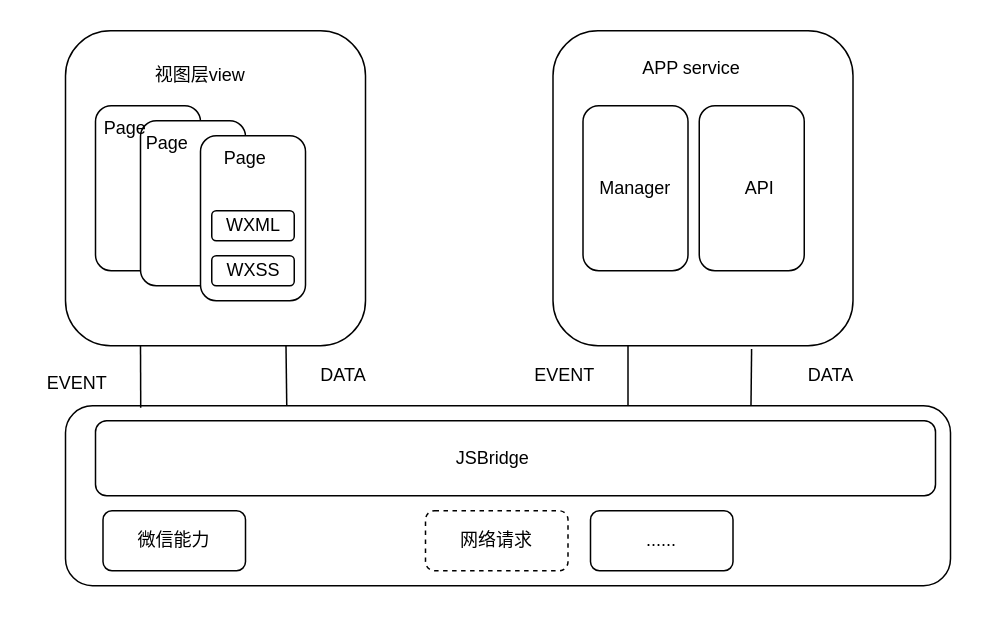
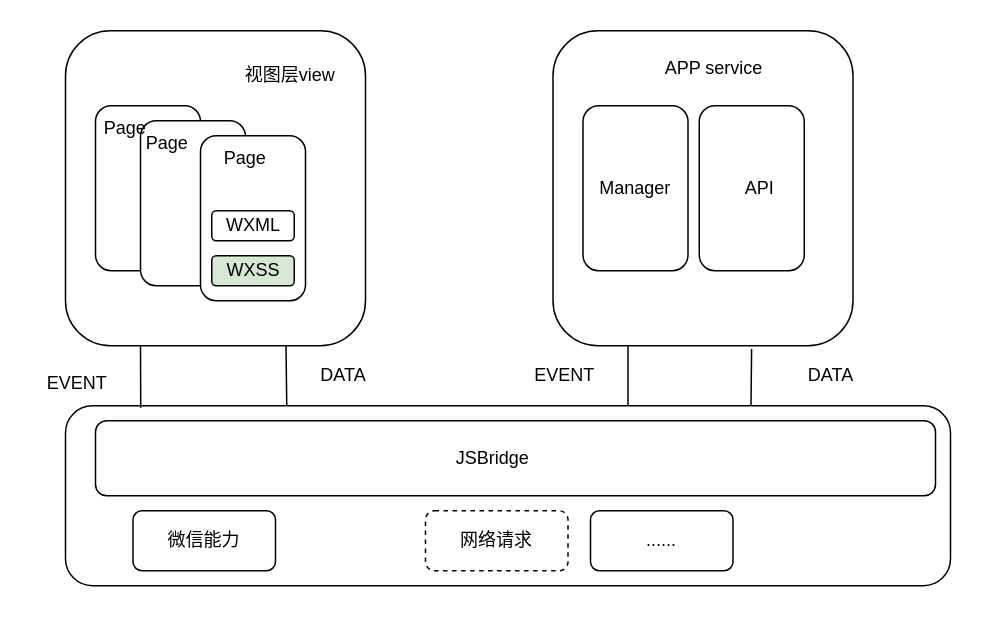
node "APP service": moved (692, 68) -> (714, 68)
node "视图层view": moved (200, 76) -> (290, 76)
node "WXSS": fillcolor #ffffff -> #d5e8d4
node "微信能力": moved (174, 541) -> (204, 541)
